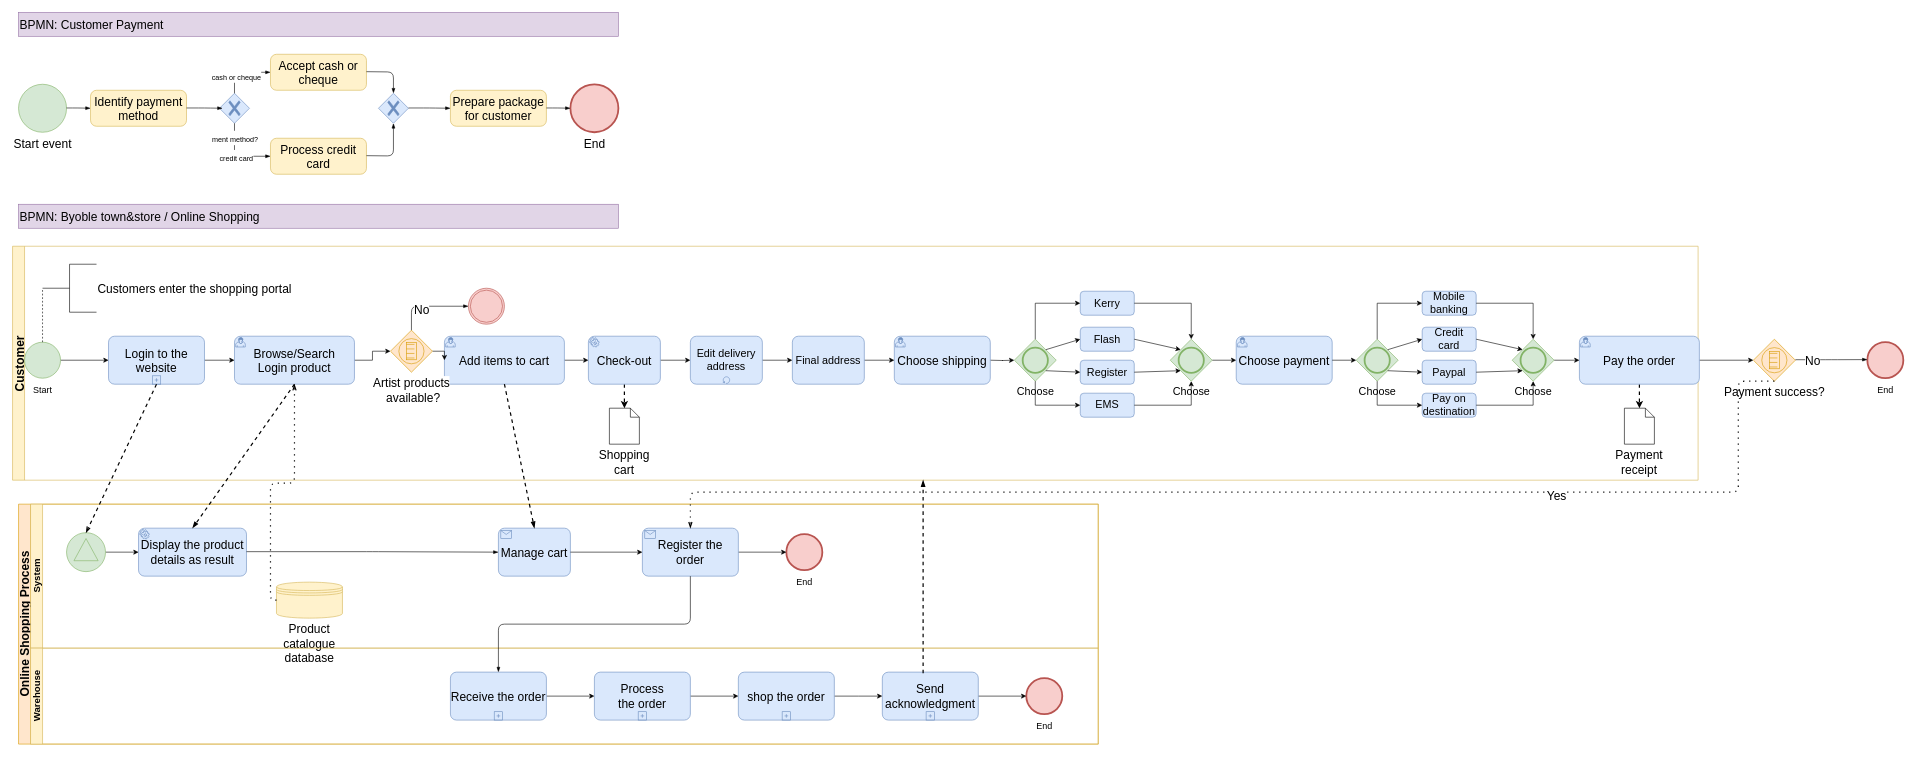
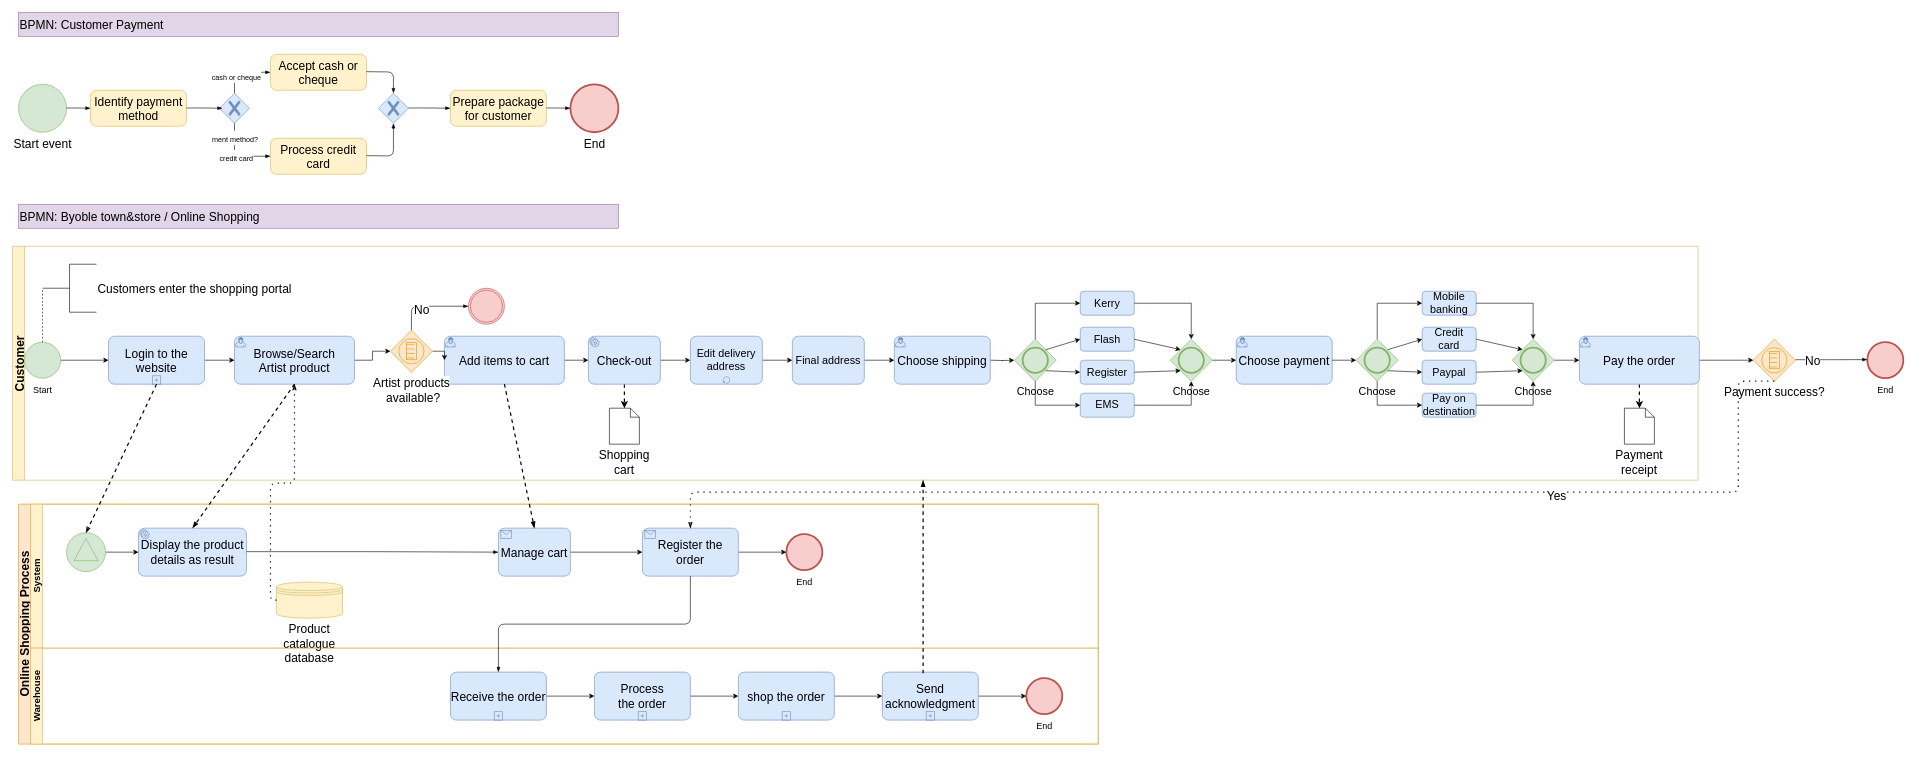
node "Browse/Search Login product": label "Browse/Search Login product" -> "Browse/Search Artist product"
